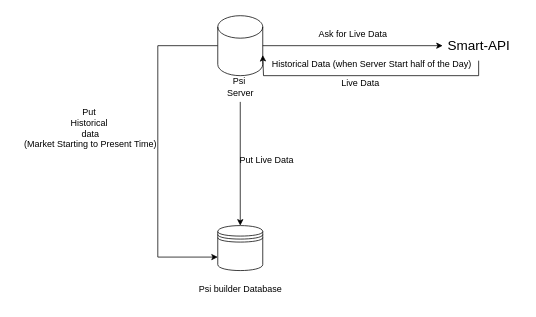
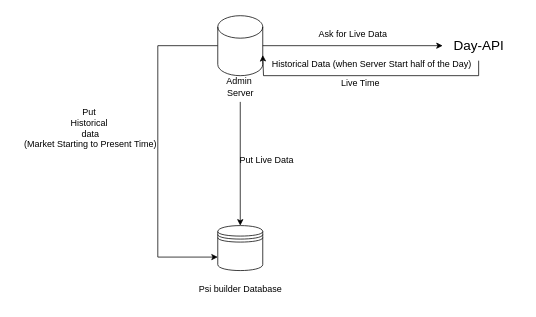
node "Smart-API": label "Smart-API" -> "Day-API"
node "Live Data": label "Live Data" -> "Live Time"
node "Psi Server": label "Psi Server" -> "Admin Server"
